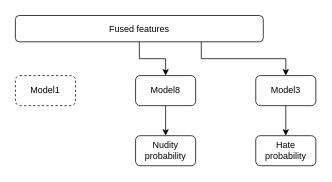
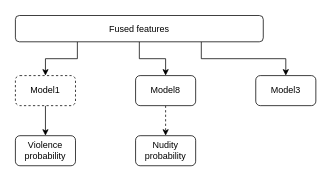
edge "Fused features" -> "Model1": added
edge "Model1" -> "Violence probability": added
edge "Model8" -> "Nudity probability": style solid -> dashed
edge "Model3" -> "Hate probability": removed
node "Violence probability": added
node "Hate probability": removed
